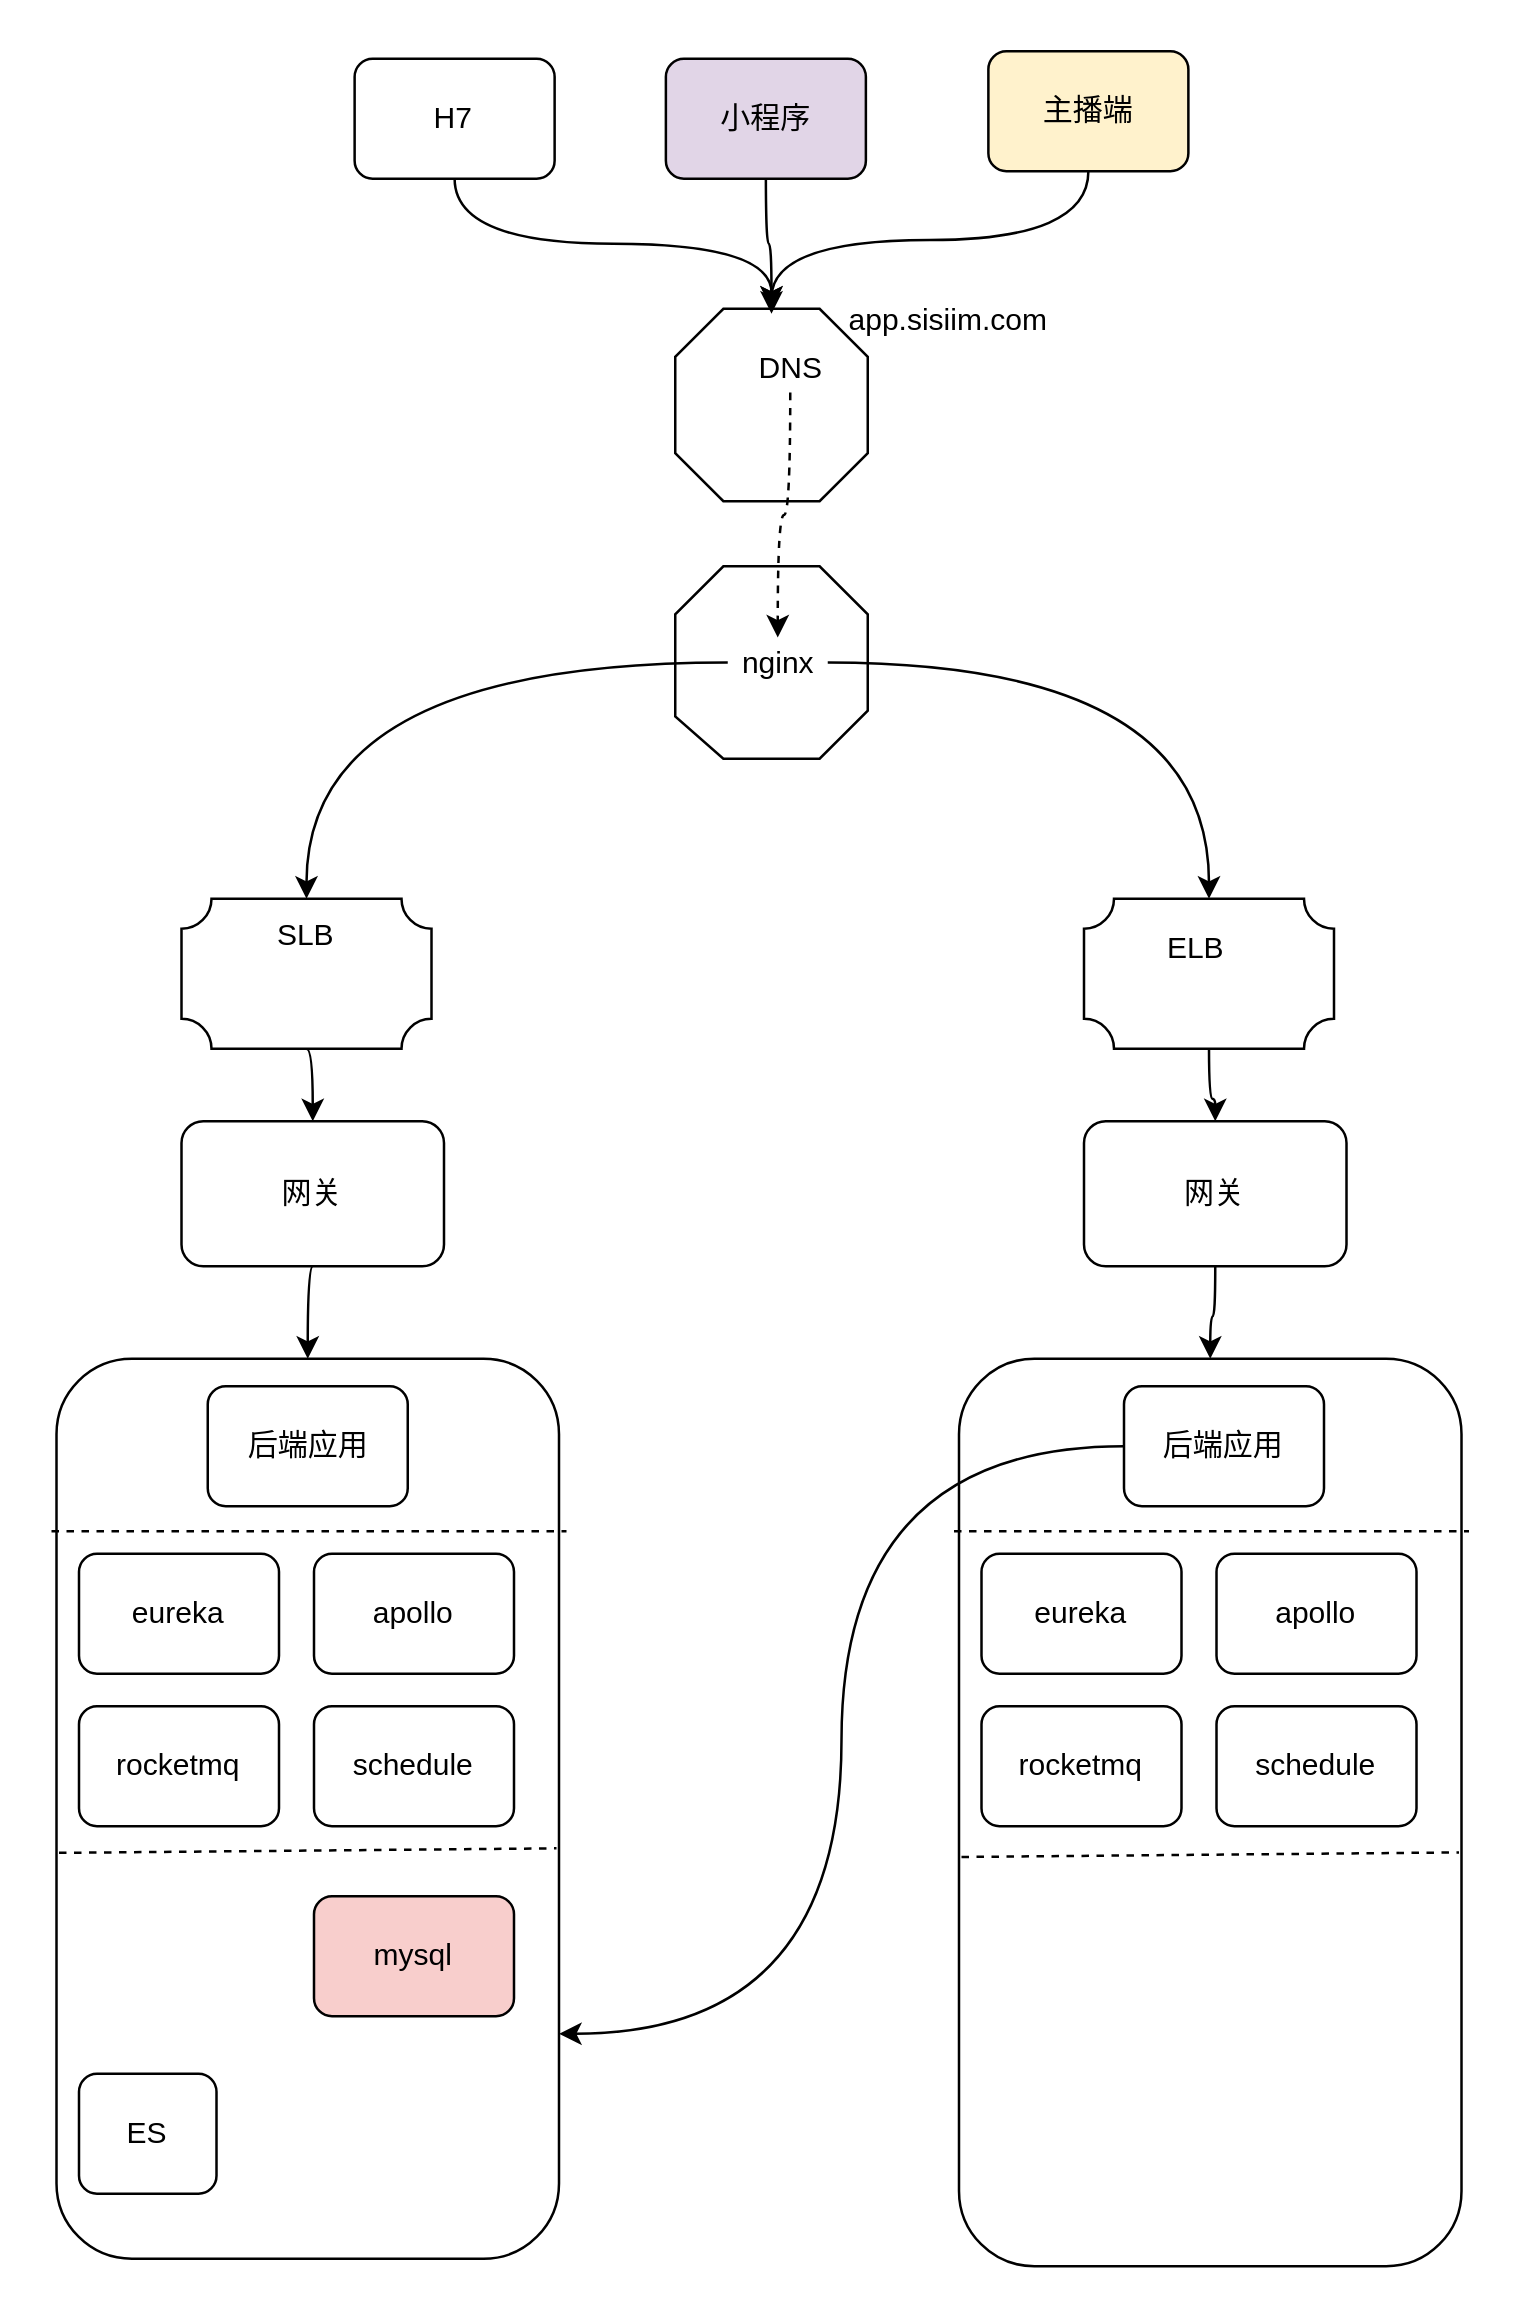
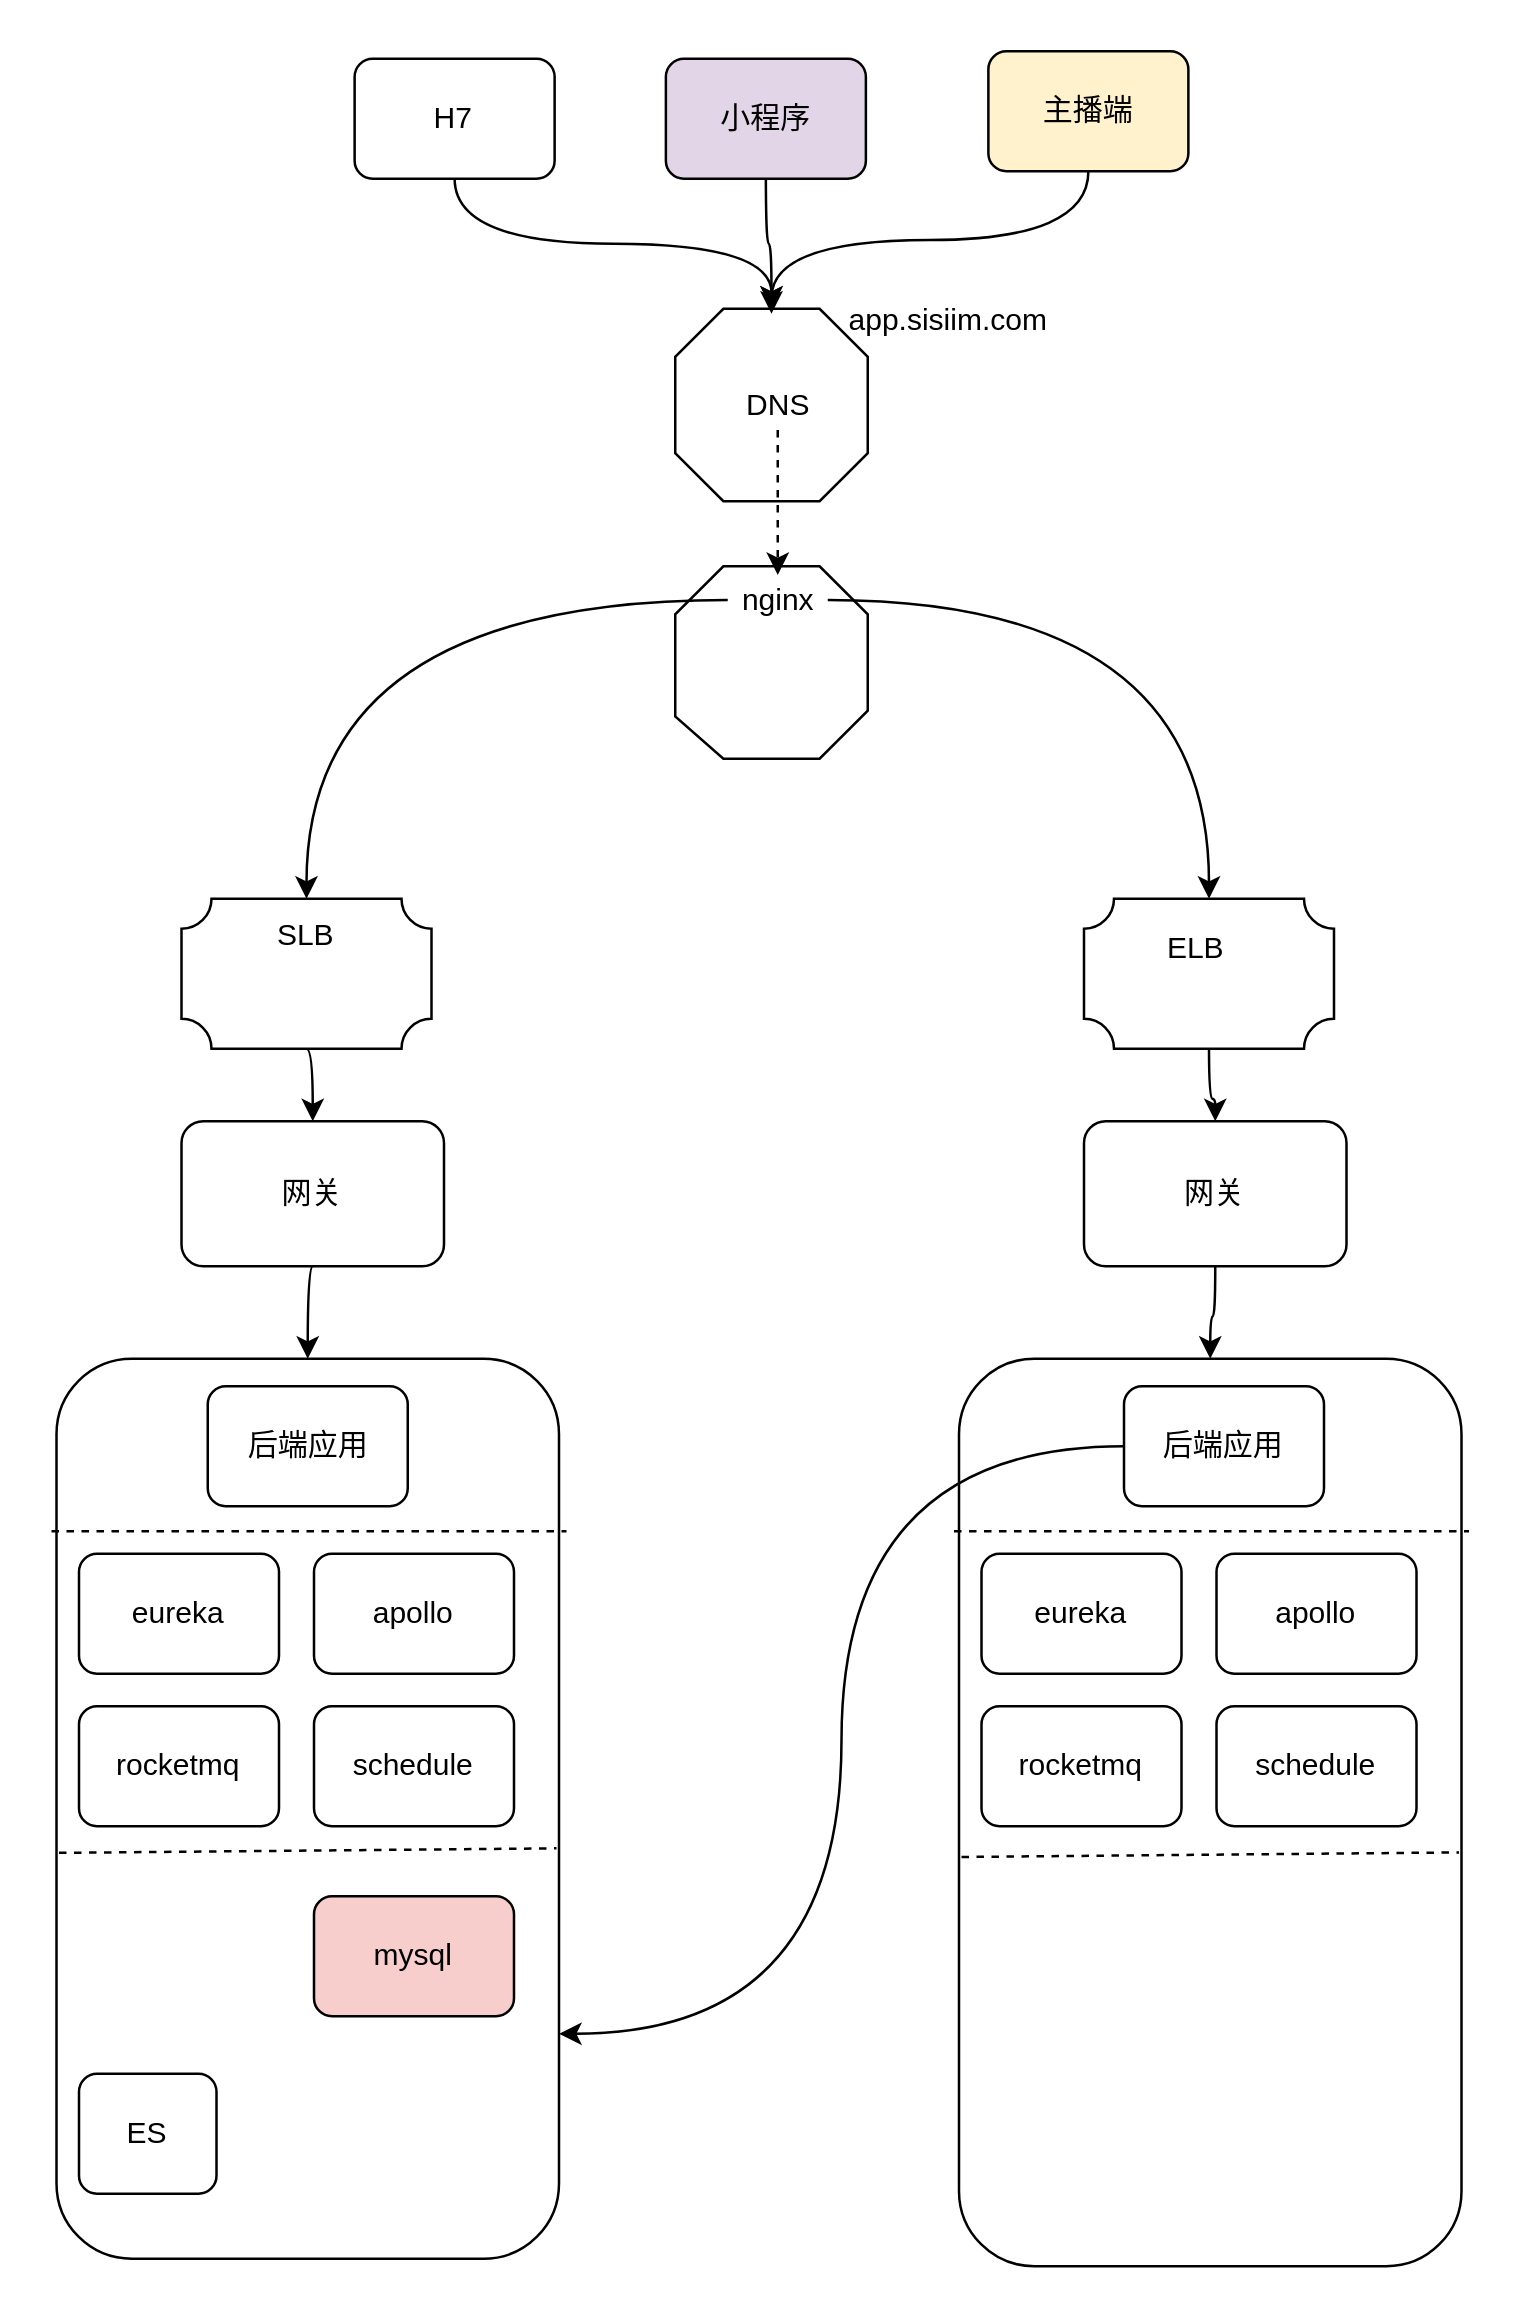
node "DNS": moved (790, 368) -> (778, 405)
node "nginx": moved (778, 663) -> (778, 600)
